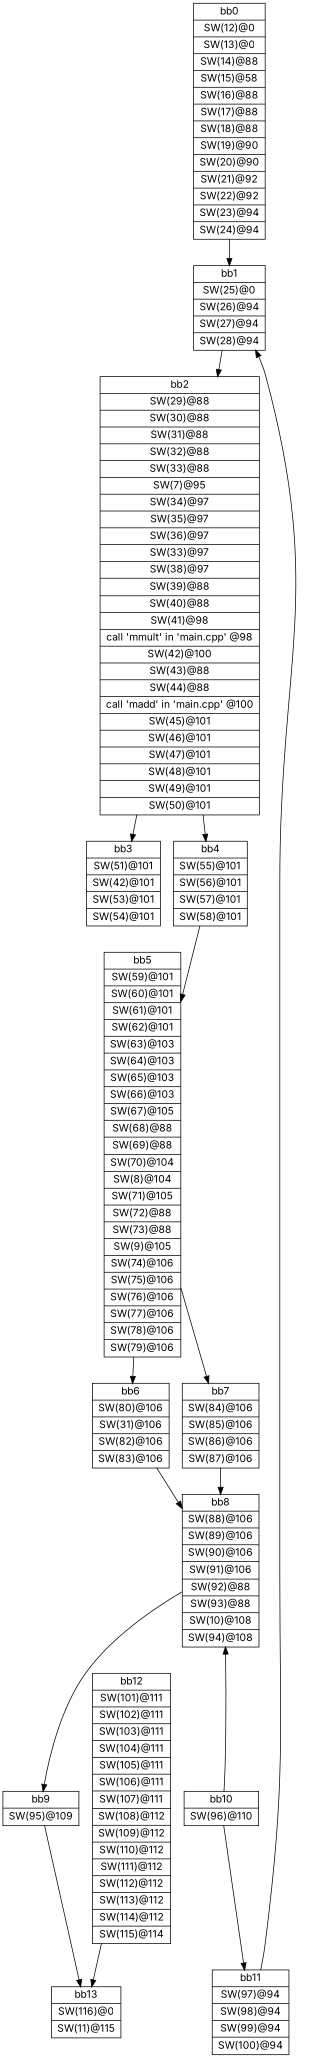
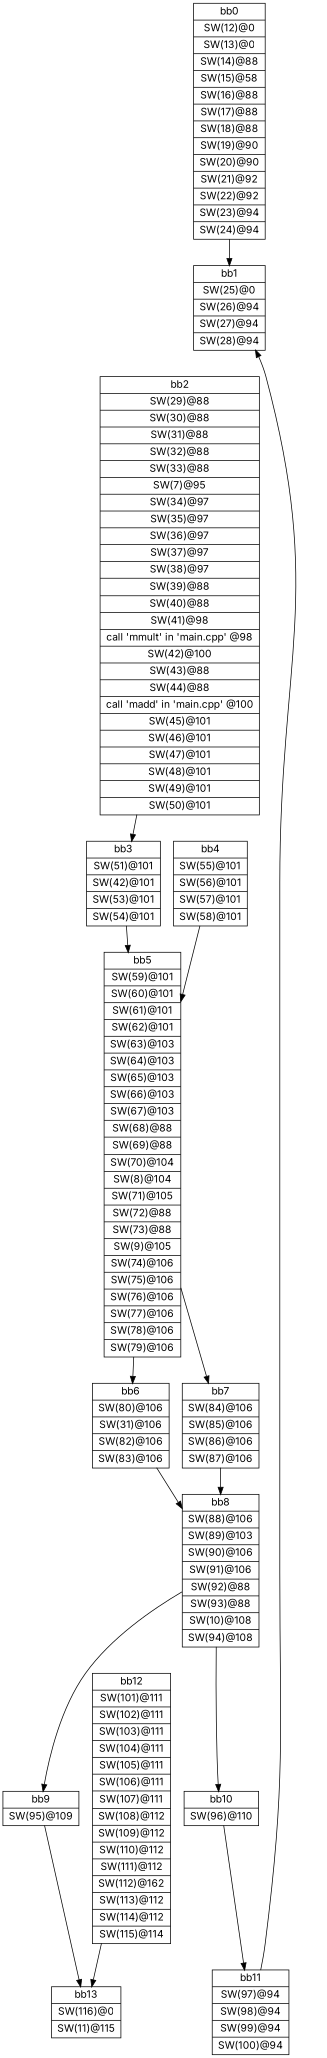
edge "bb1" -> "bb2": removed
node "bb2": text "SW(33)@97" -> "SW(37)@97"
edge "bb2" -> "bb4": removed
edge "bb3" -> "bb5": added
node "bb5": text "SW(67)@105" -> "SW(67)@103"
node "bb8": text "SW(89)@106" -> "SW(89)@103"
edge "bb10" -> "bb8": reversed
node "bb12": text "SW(112)@112" -> "SW(112)@162"
